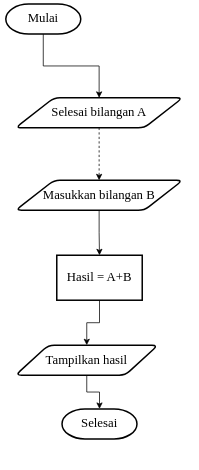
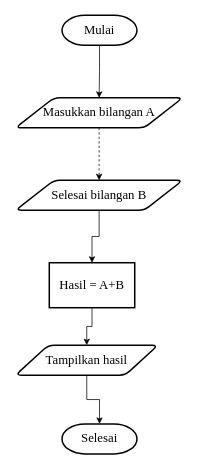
node "Mulai": moved (43, 19) -> (99, 30)
node "Selesai bilangan A": label "Selesai bilangan A" -> "Masukkan bilangan A"
node "Masukkan bilangan B": label "Masukkan bilangan B" -> "Selesai bilangan B"
node "Hasil = A+B": moved (99, 278) -> (92, 285)
node "Selesai": moved (99, 424) -> (99, 439)
